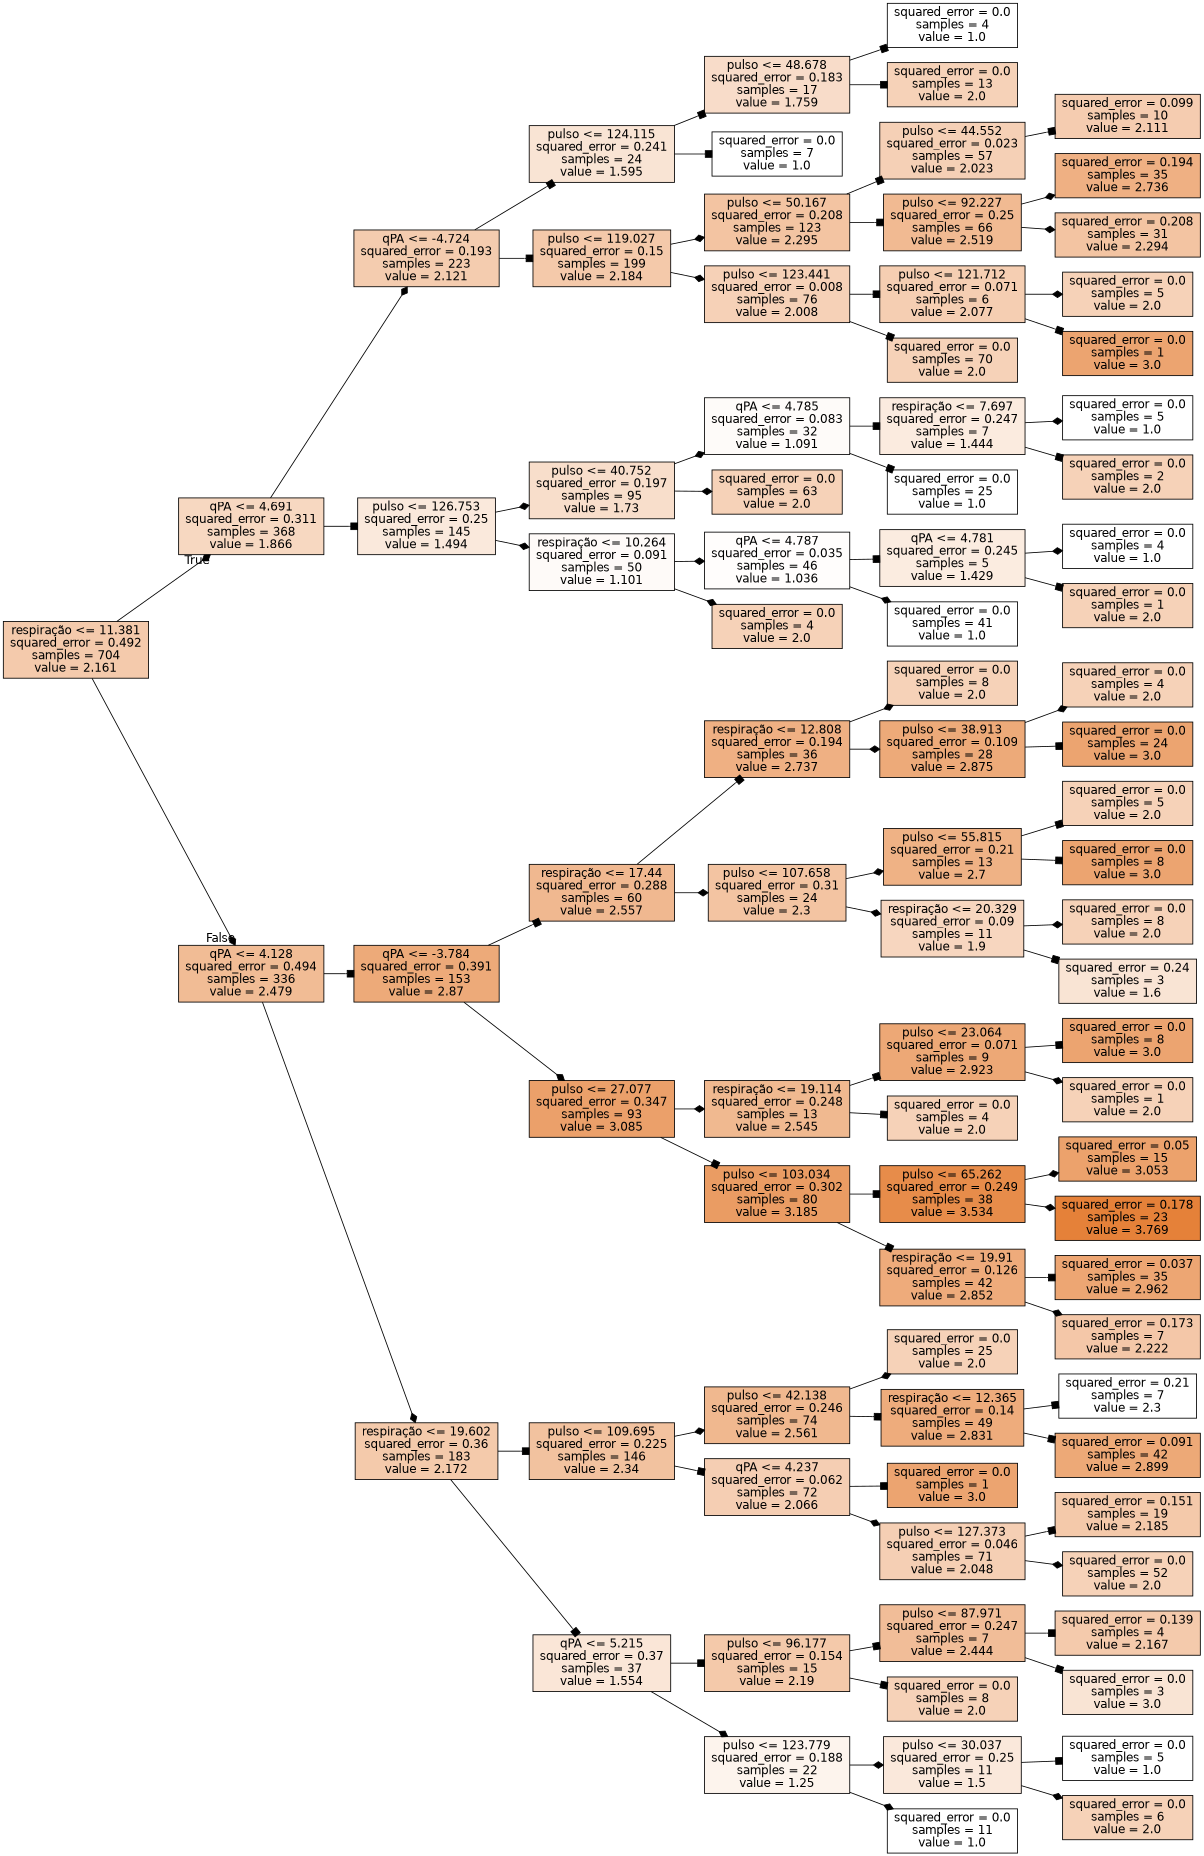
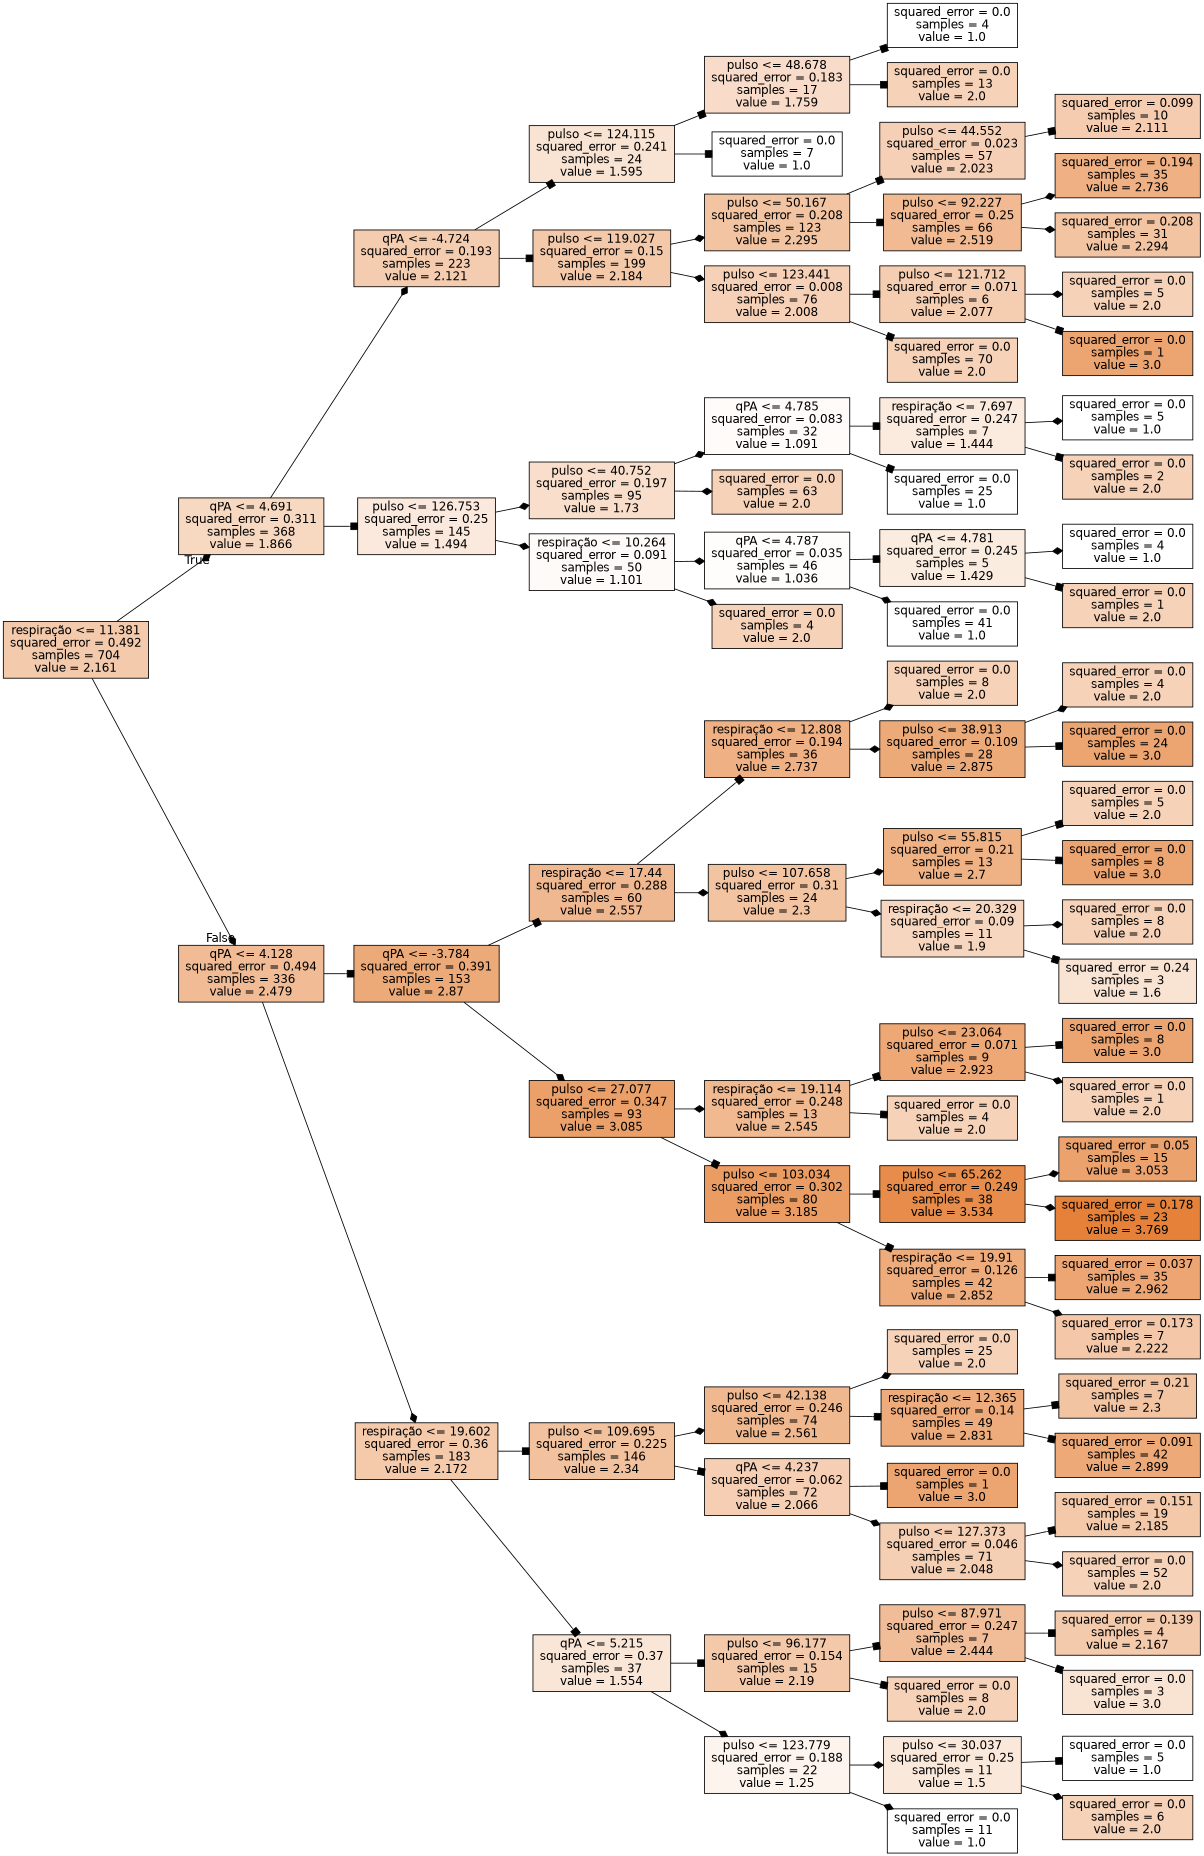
node "squared_error = 0.21 samples = 7 value = 2.3": fillcolor #ffffff -> #f3c4a2
